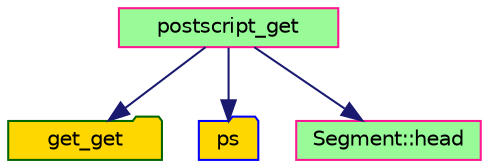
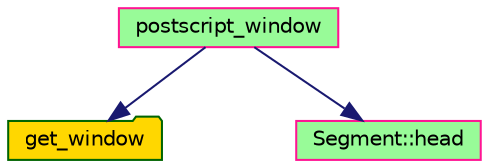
node "postscript_get": label "postscript_get" -> "postscript_window"
node "get_get": label "get_get" -> "get_window"
node "ps": removed
